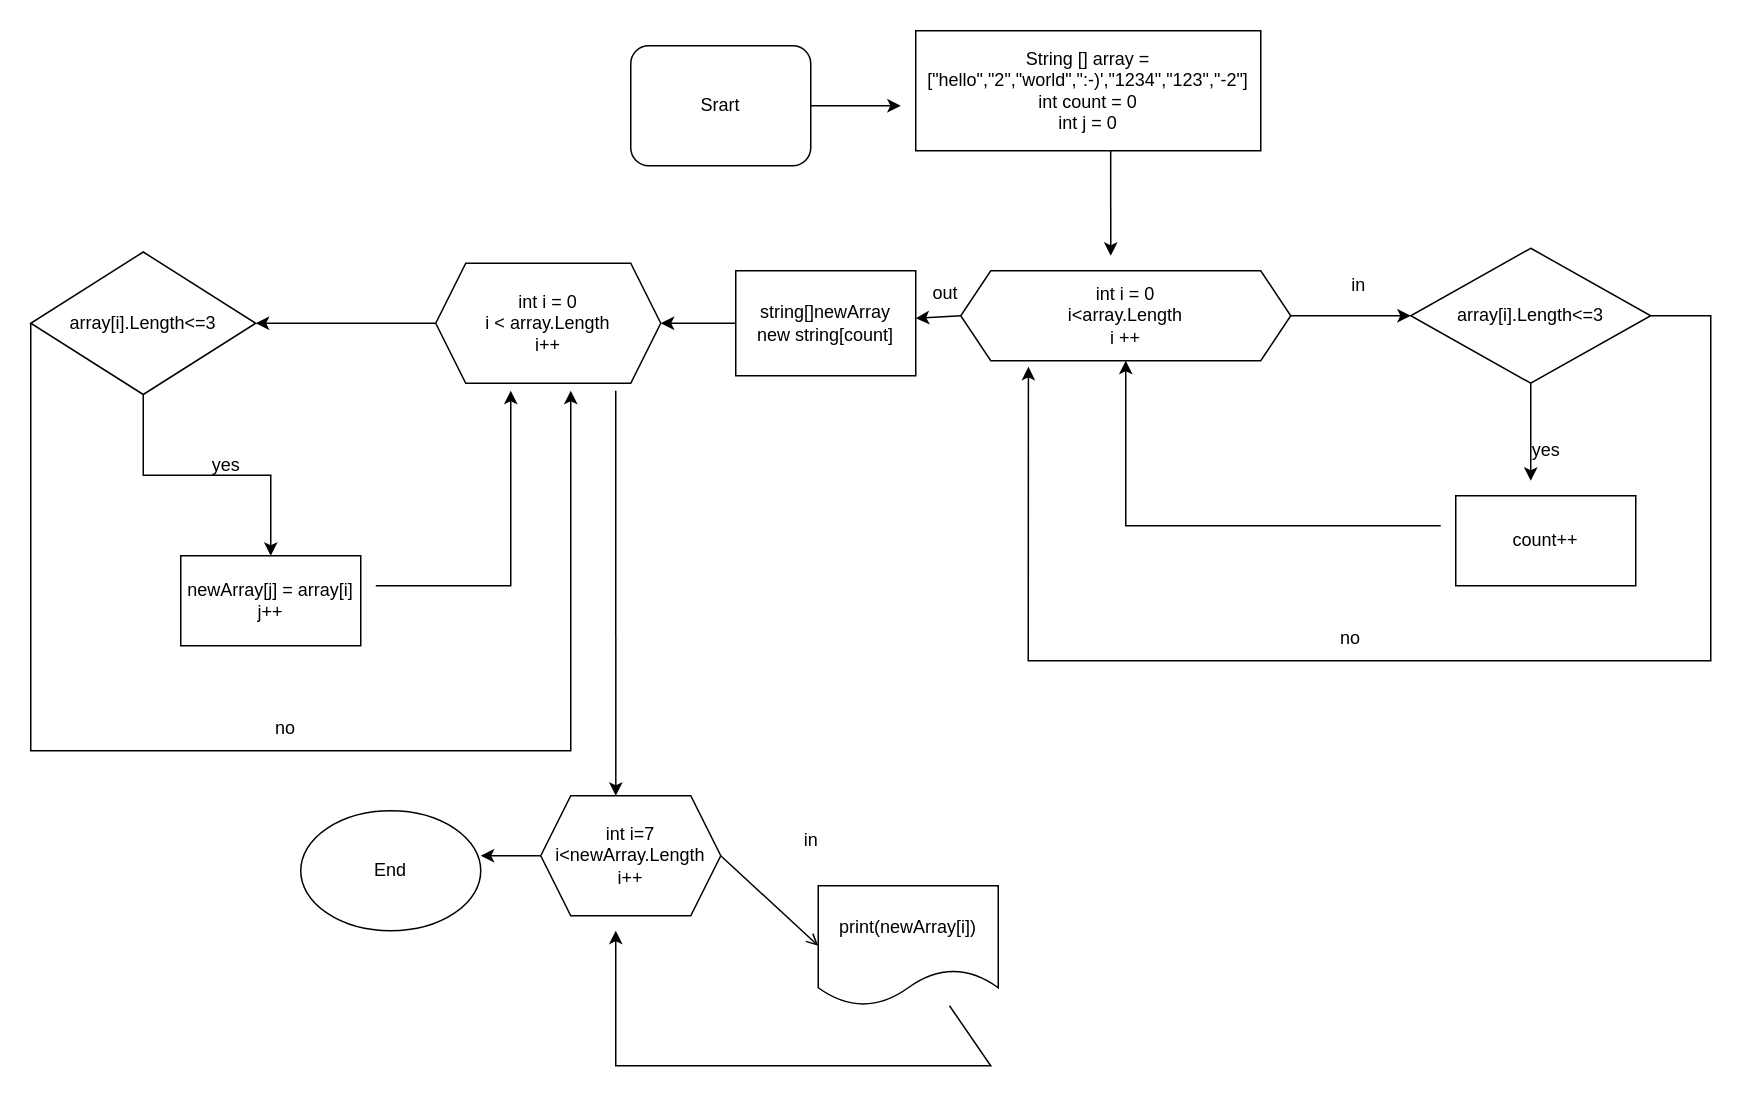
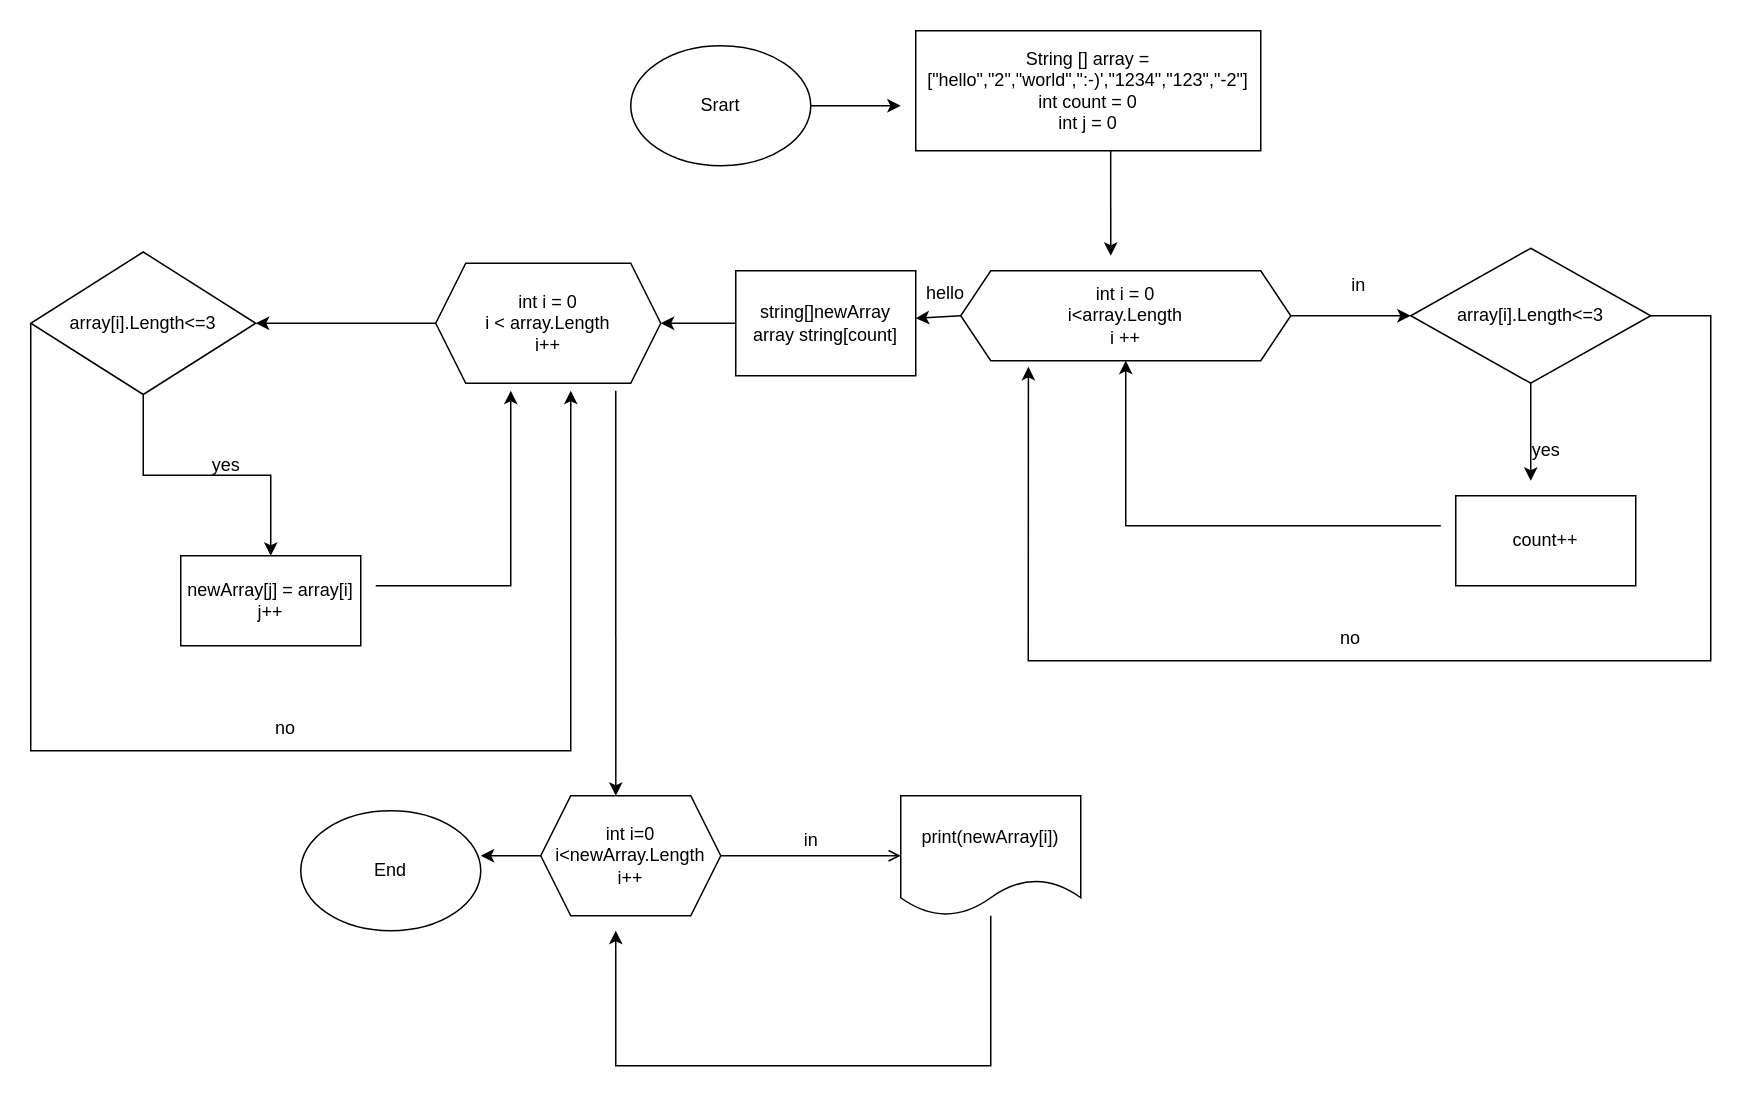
node "Srart": shape rounded rectangle -> ellipse
node "out": label "out" -> "hello"
node "string[]newArray new string[count]": label "string[]newArray new string[count]" -> "string[]newArray array string[count]"
node "int i=7 i<newArray.Length i++": label "int i=7 i<newArray.Length i++" -> "int i=0 i<newArray.Length i++"
node "print(newArray[i])": moved (908, 946) -> (991, 856)
